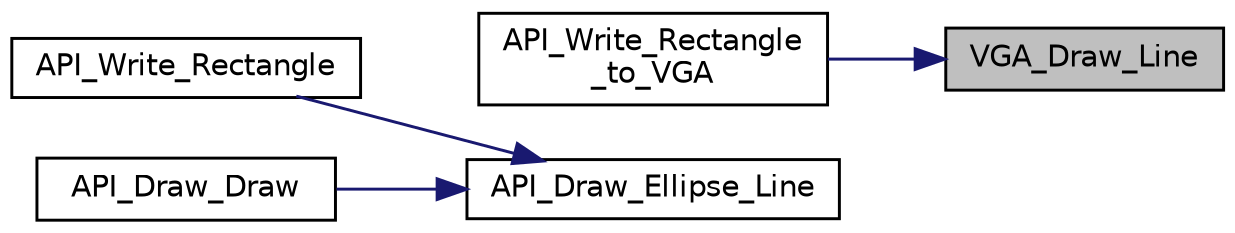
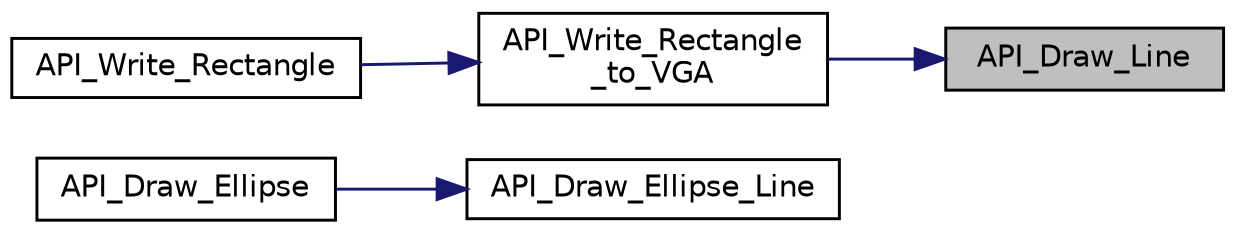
node "VGA_Draw_Line": label "VGA_Draw_Line" -> "API_Draw_Line"
edge "API_Write_Rectangle" -> "API_Draw_Ellipse_Line": now "API_Write_Rectangle" -> "API_Write_Rectangle _to_VGA"
node "API_Draw_Draw": label "API_Draw_Draw" -> "API_Draw_Ellipse"
